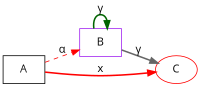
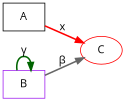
edge "B" -> "C": label "γ" -> "β"
edge "A" -> "B": removed, label "α"
